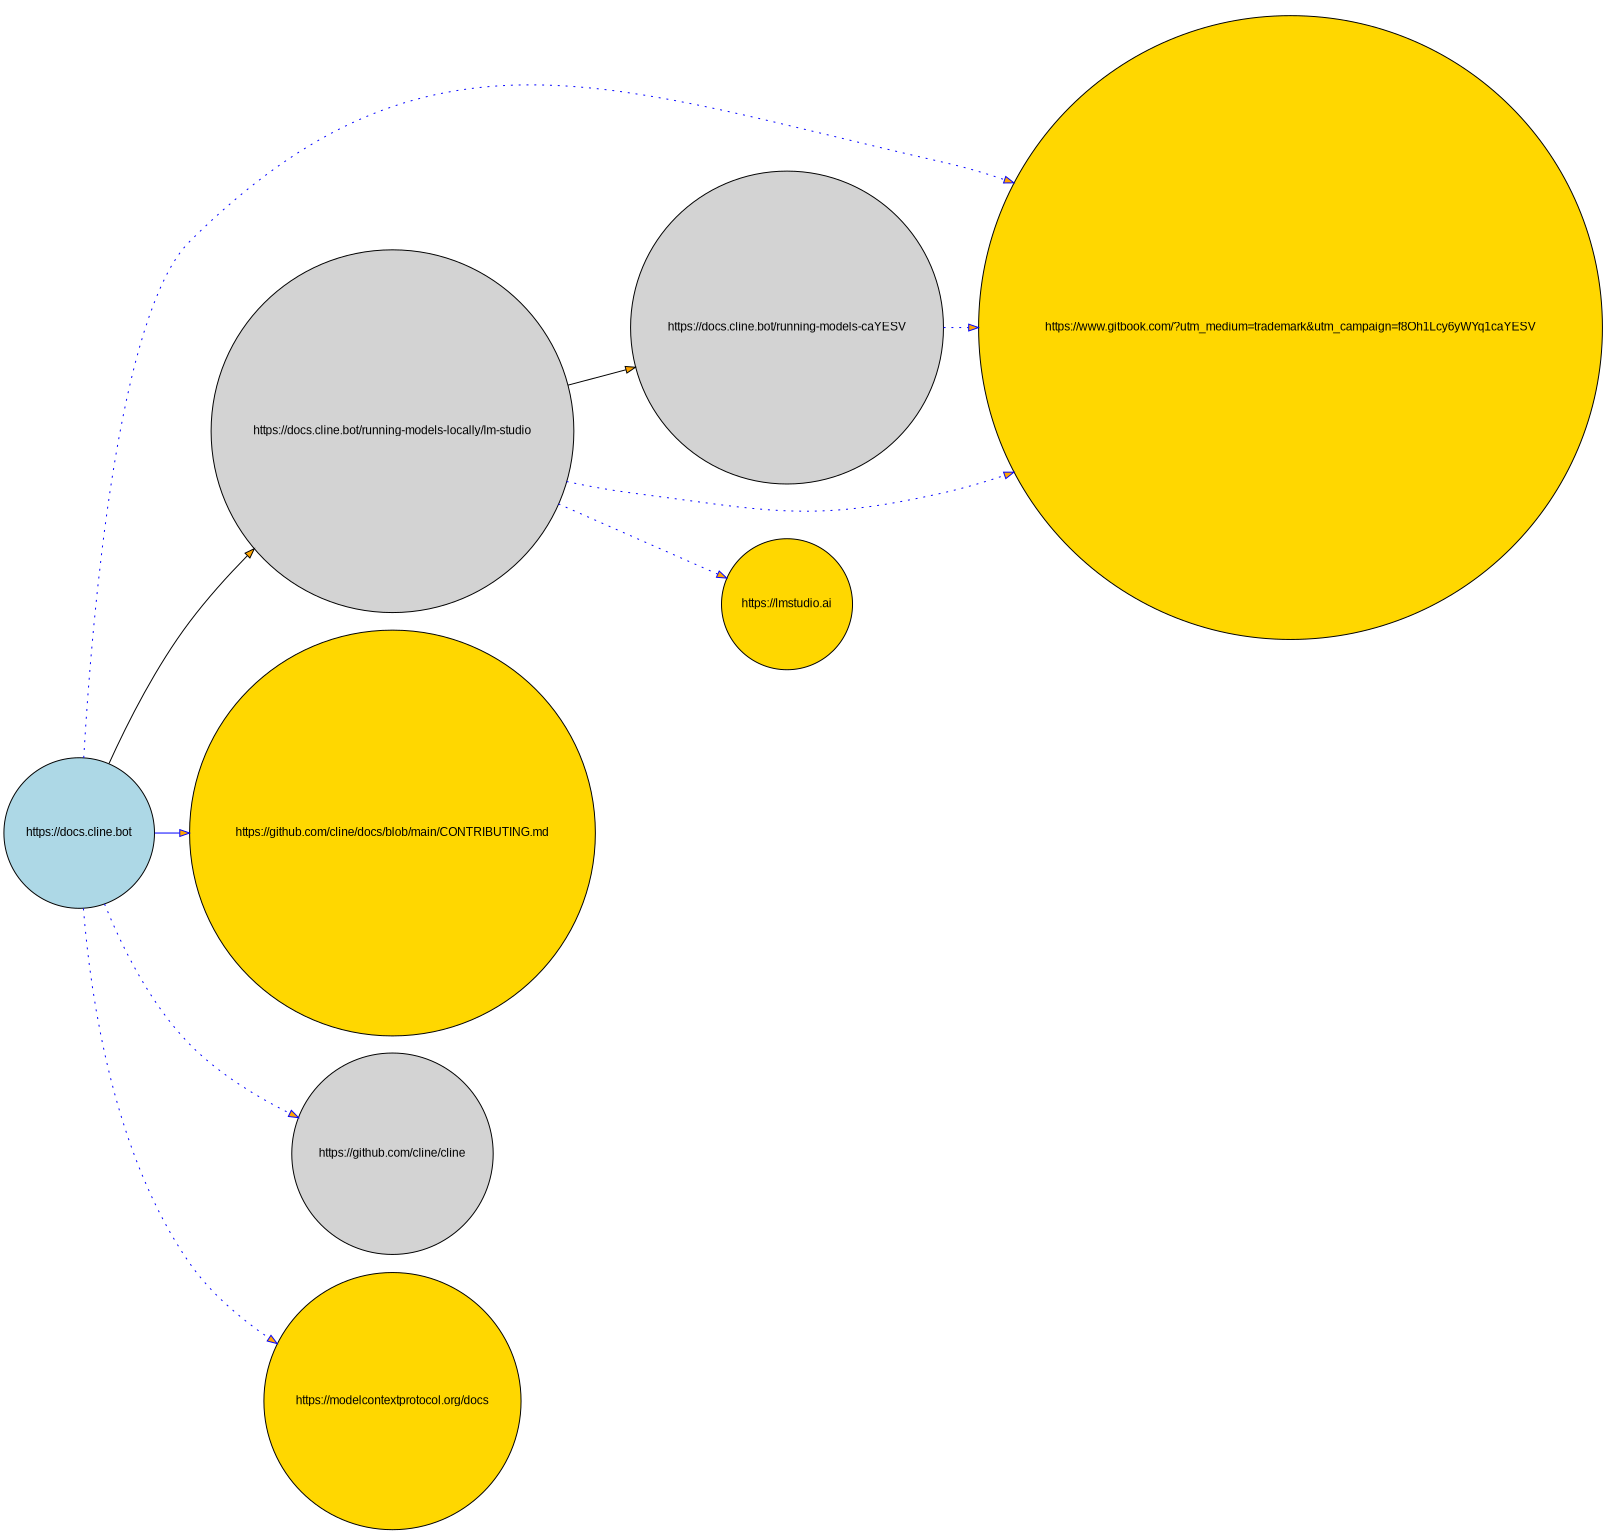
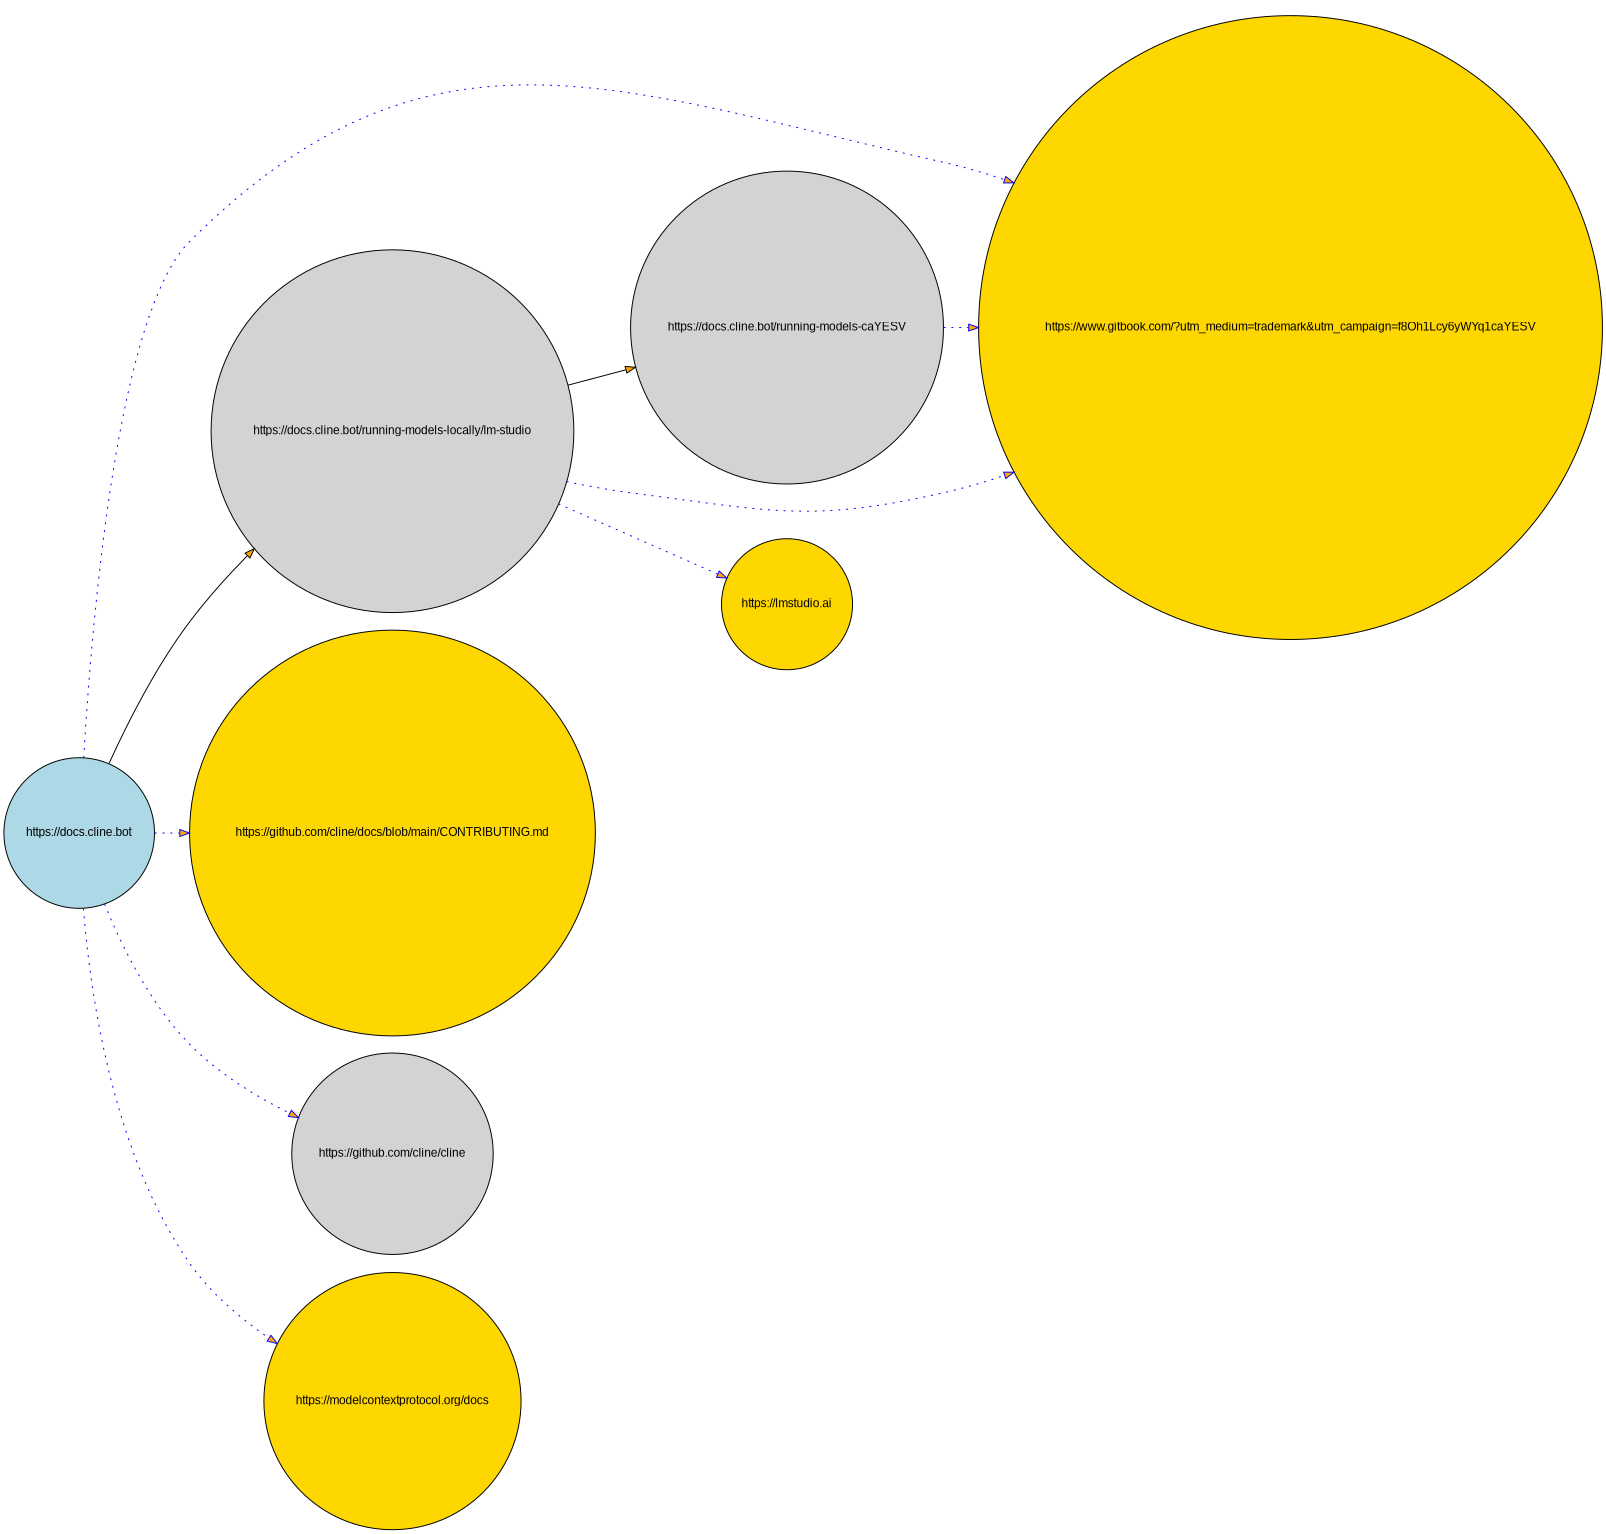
edge "https://docs.cline.bot" -> "https://github.com/cline/docs/blob/main/CONTRIBUTING.md": style solid -> dotted
